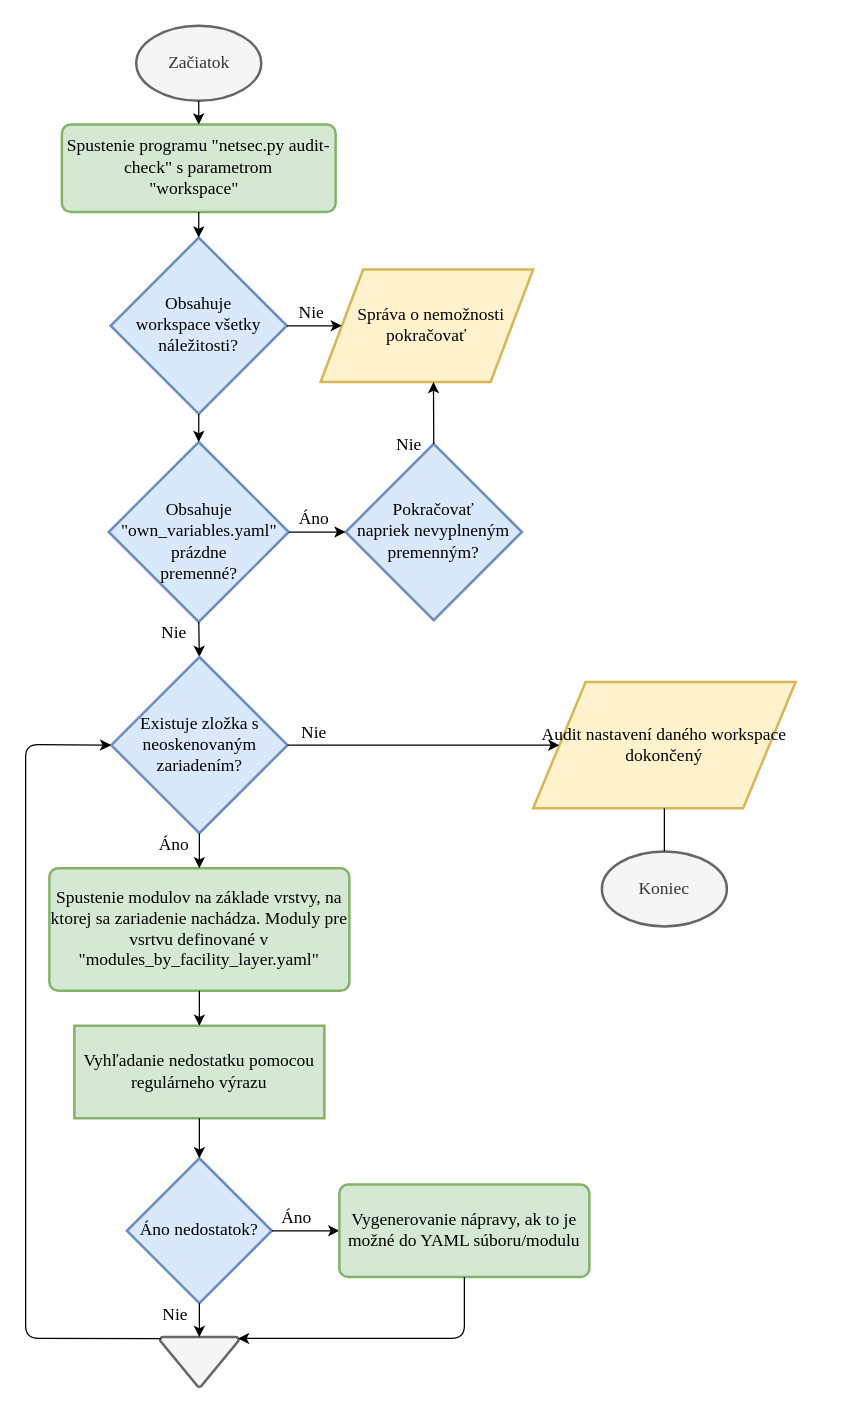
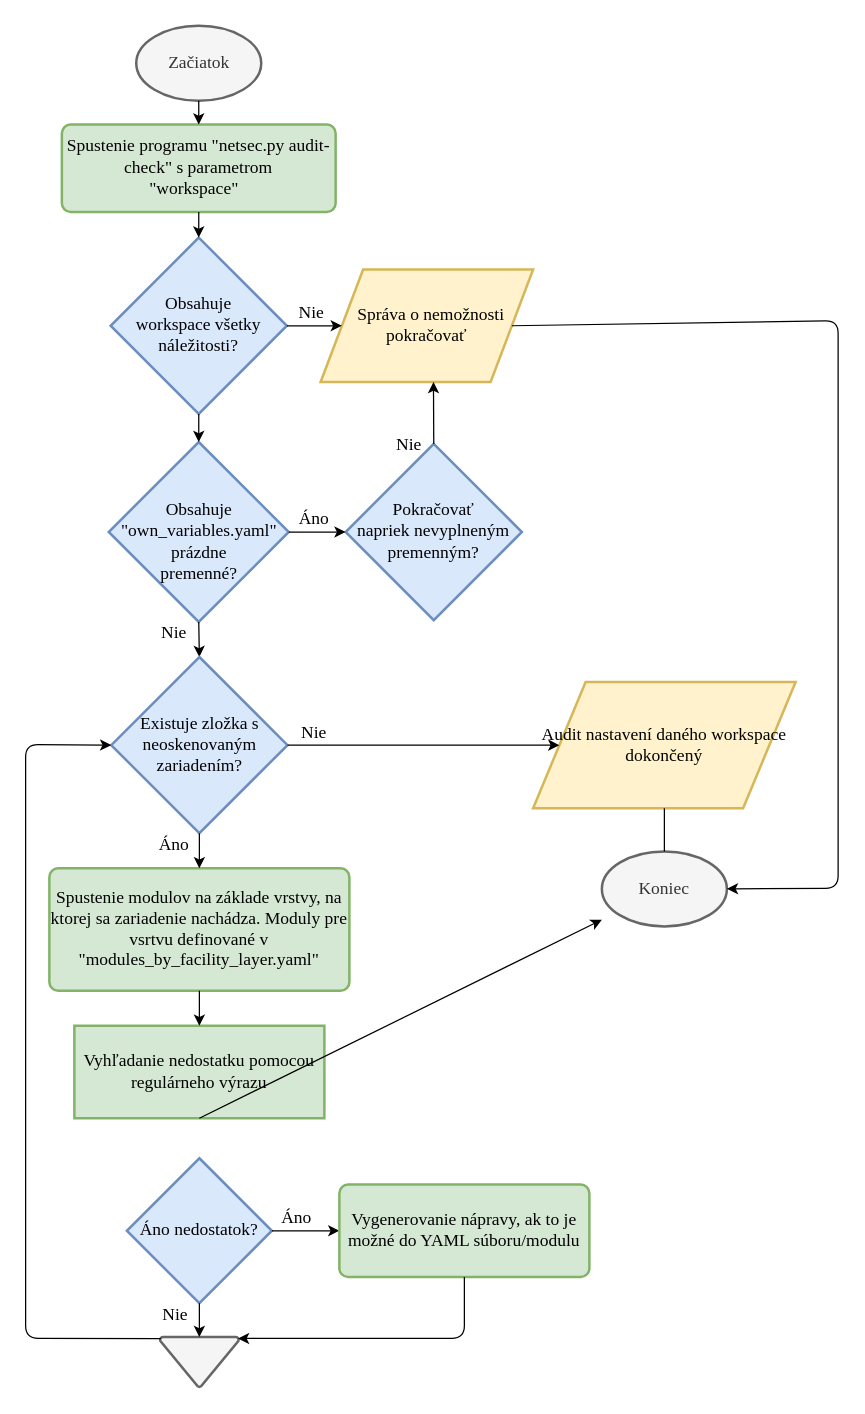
edge "Správa o nemožnosti pokračovať" -> "Koniec": added
edge "Vyhľadanie nedostatku pomocou regulárneho výrazu" -> "Áno nedostatok?": now "Vyhľadanie nedostatku pomocou regulárneho výrazu" -> "Koniec"
